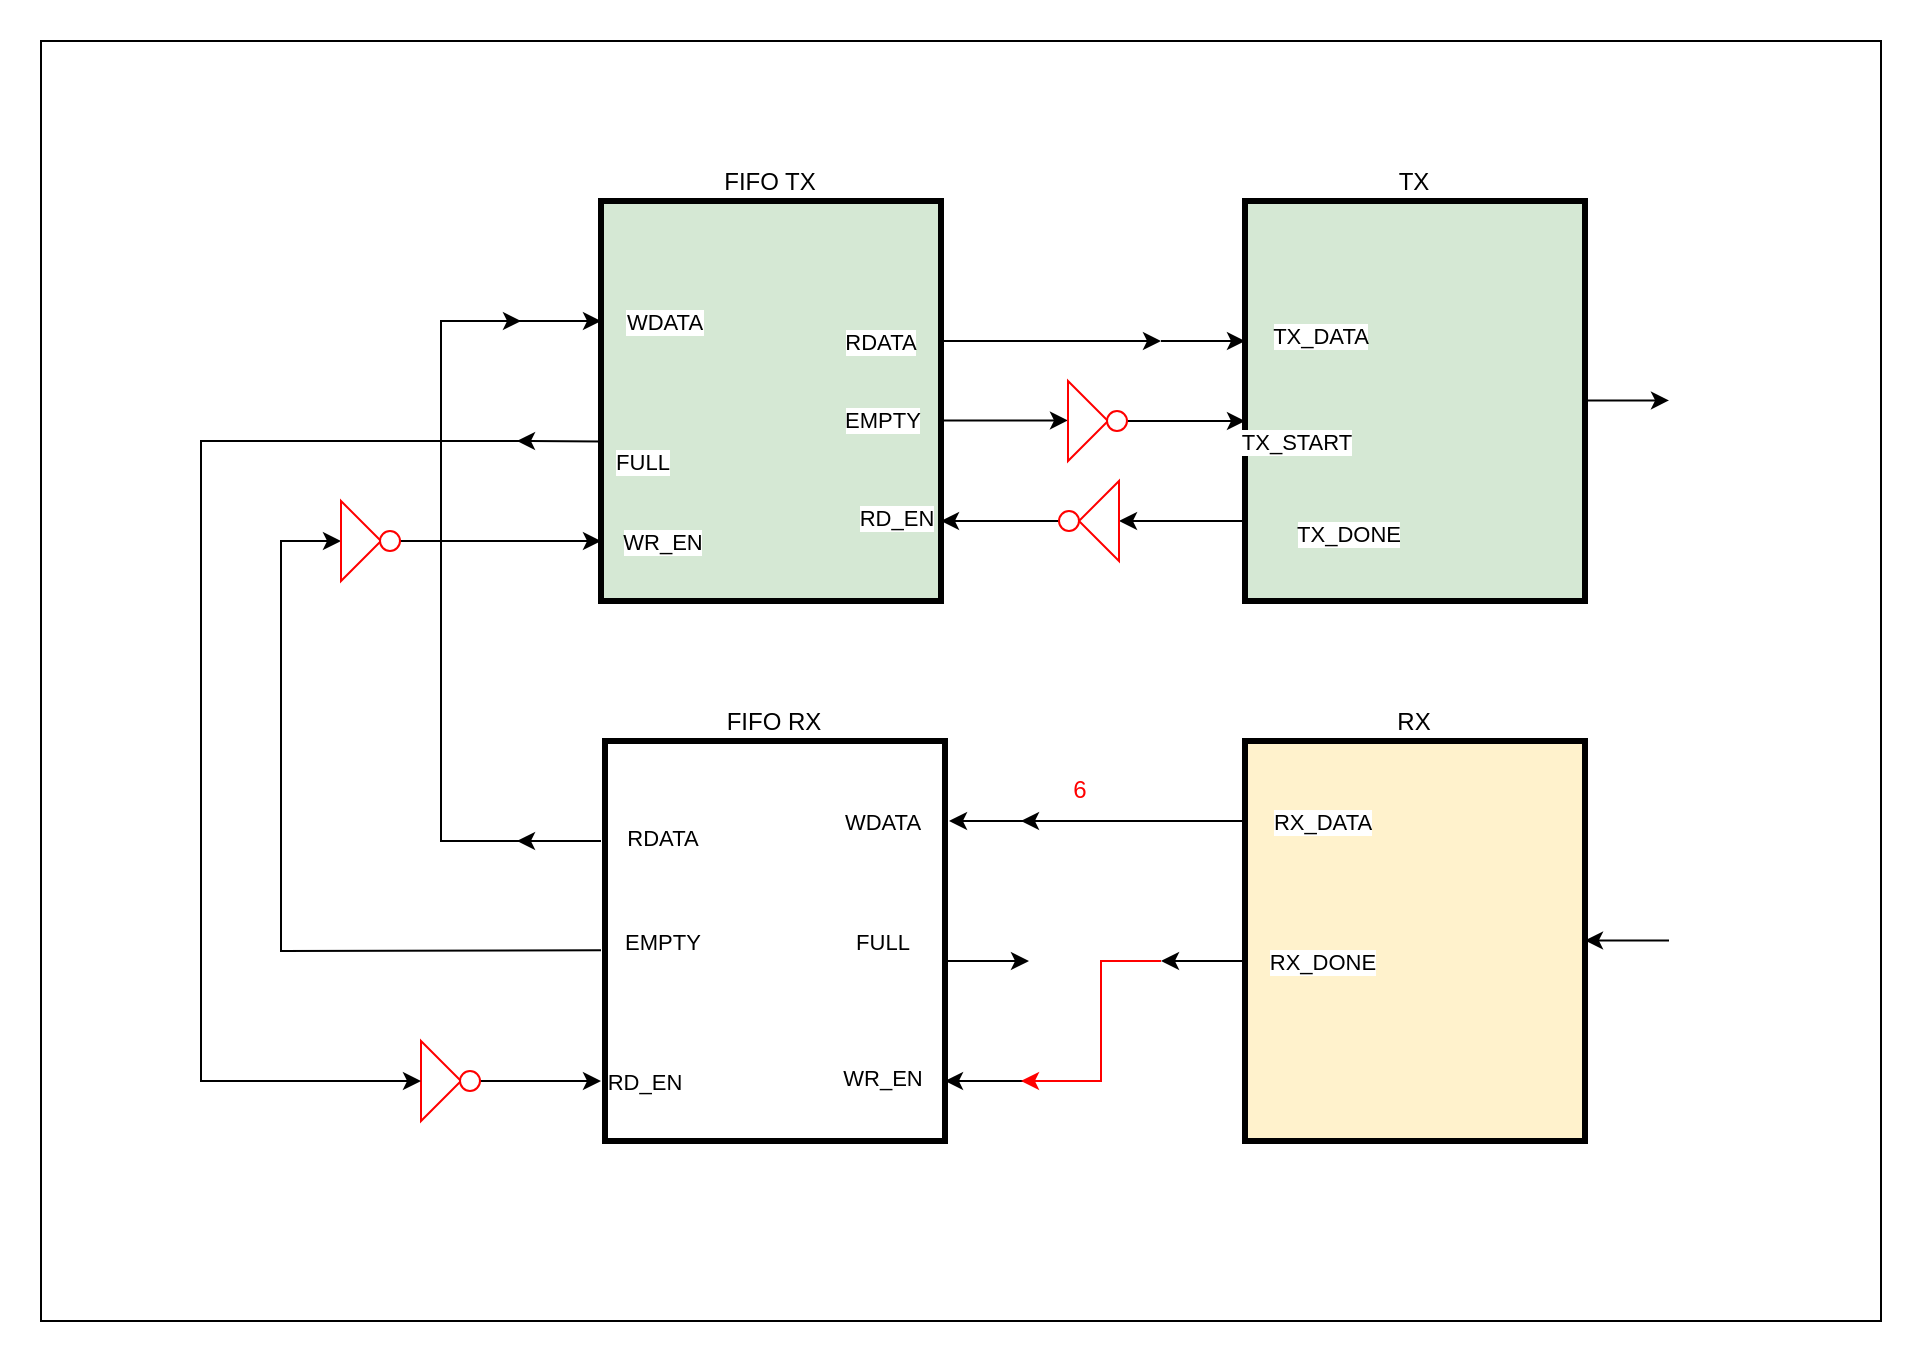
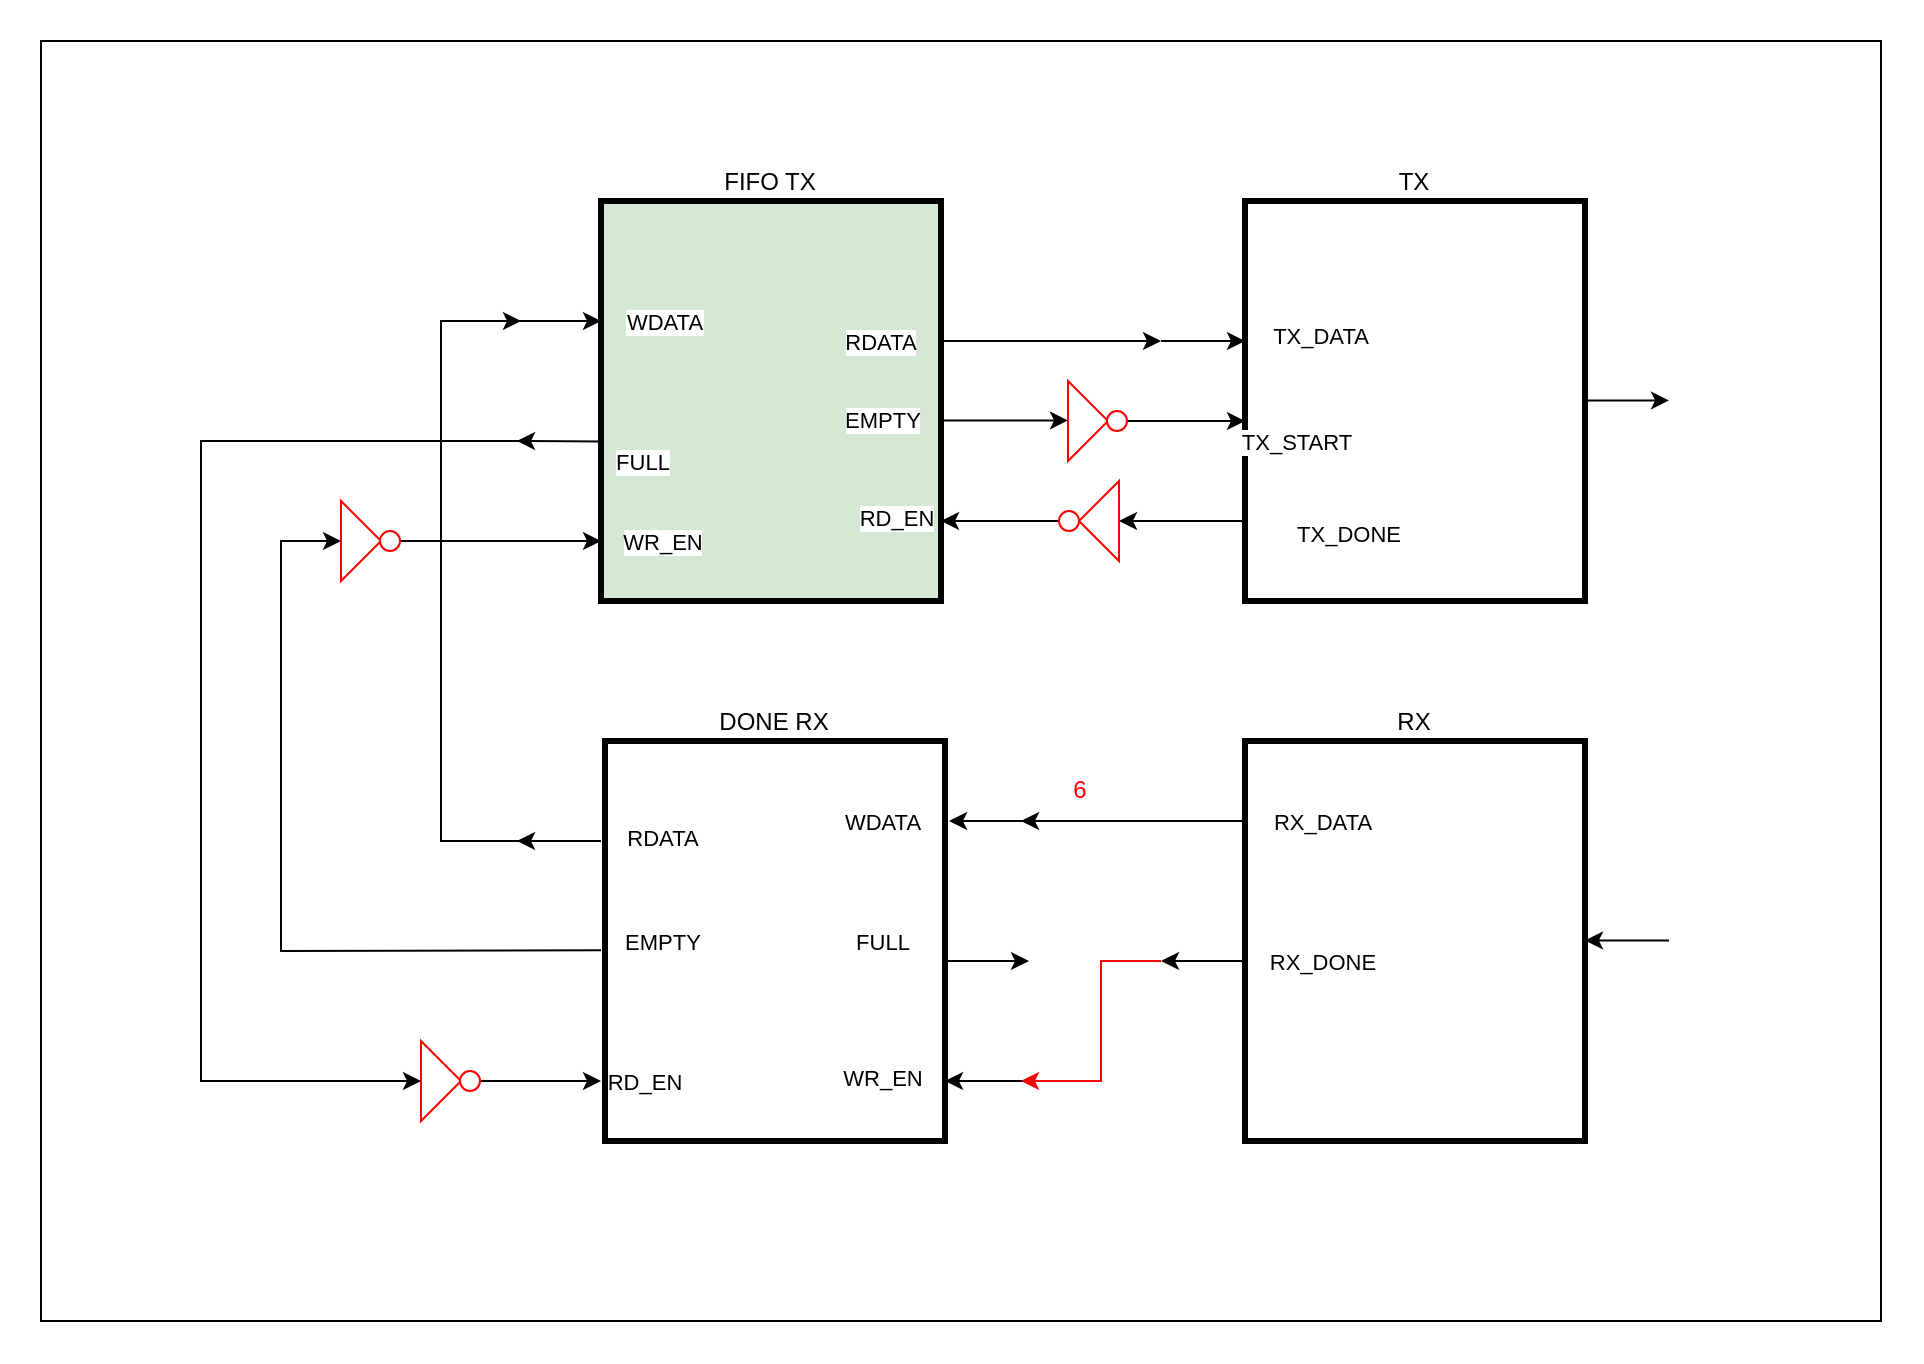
node "TX": fillcolor #d5e8d4 -> #ffffff
node "FIFO RX": label "FIFO RX" -> "DONE RX"
node "RX": fillcolor #fff2cc -> #ffffff
